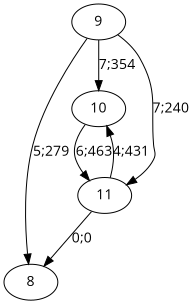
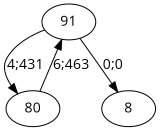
node "9": removed
node "10": label "10" -> "80"
node "11": label "11" -> "91"
